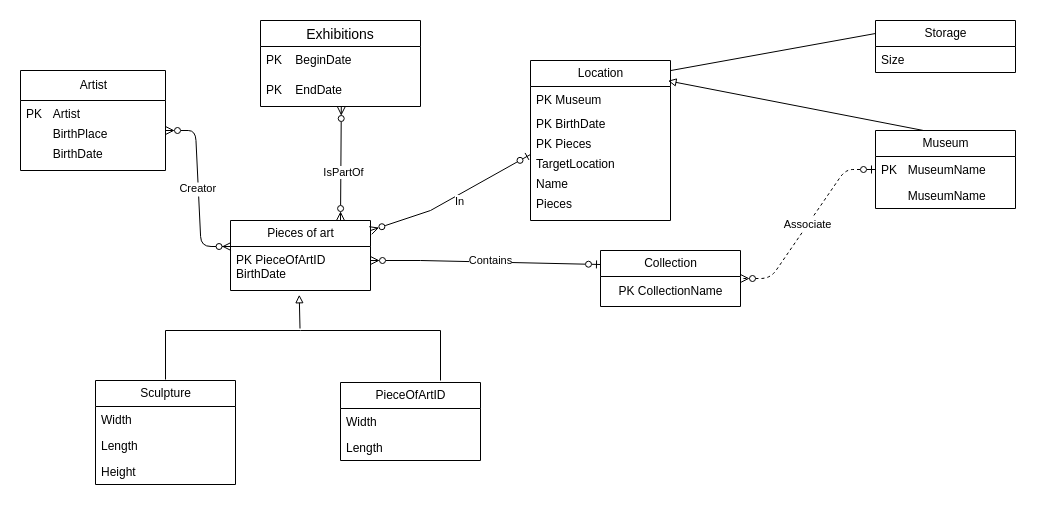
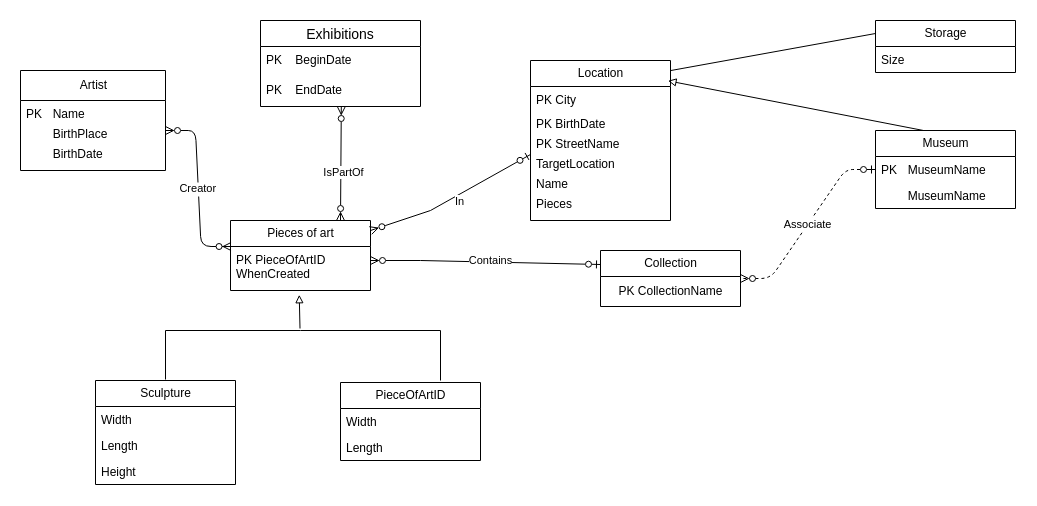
node "PK Museum": label "PK Museum" -> "PK City"
node "PK Artist": label "PK Artist" -> "PK Name"
node "PK Pieces": label "PK Pieces" -> "PK StreetName"
node "PK PieceOfArtID BirthDate": label "PK PieceOfArtID BirthDate" -> "PK PieceOfArtID WhenCreated"
